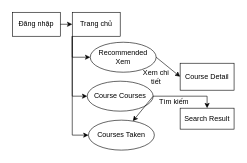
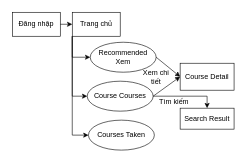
edge "Course Courses" -> "Courses Taken": now "Course Courses" -> "Course Detail"
